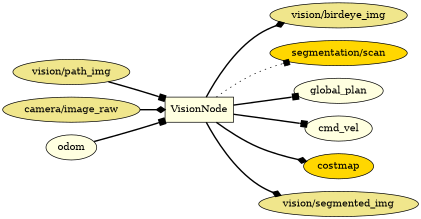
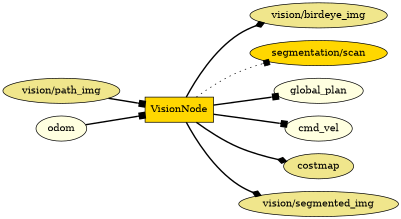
node "camera/image_raw": removed
node "VisionNode": fillcolor lightyellow -> gold
node "costmap": fillcolor gold -> khaki
